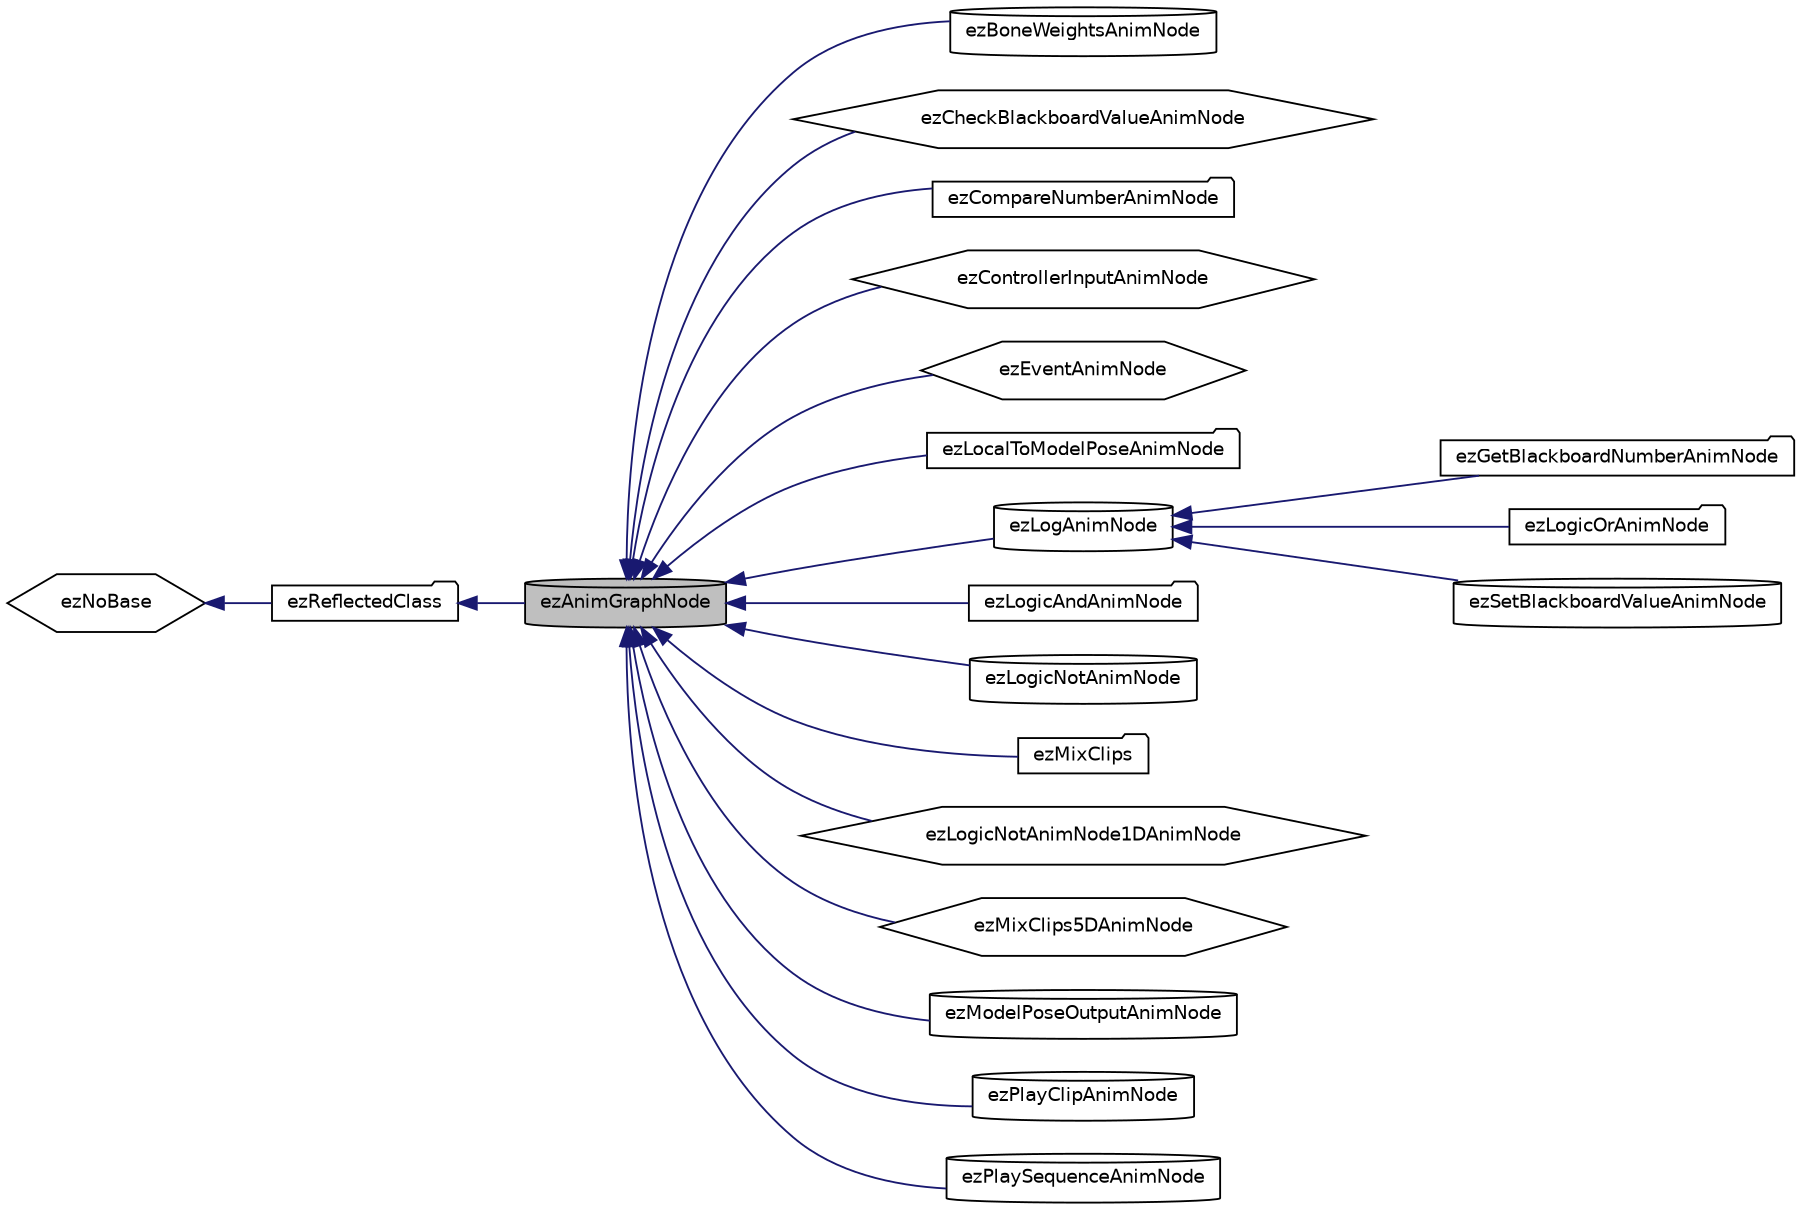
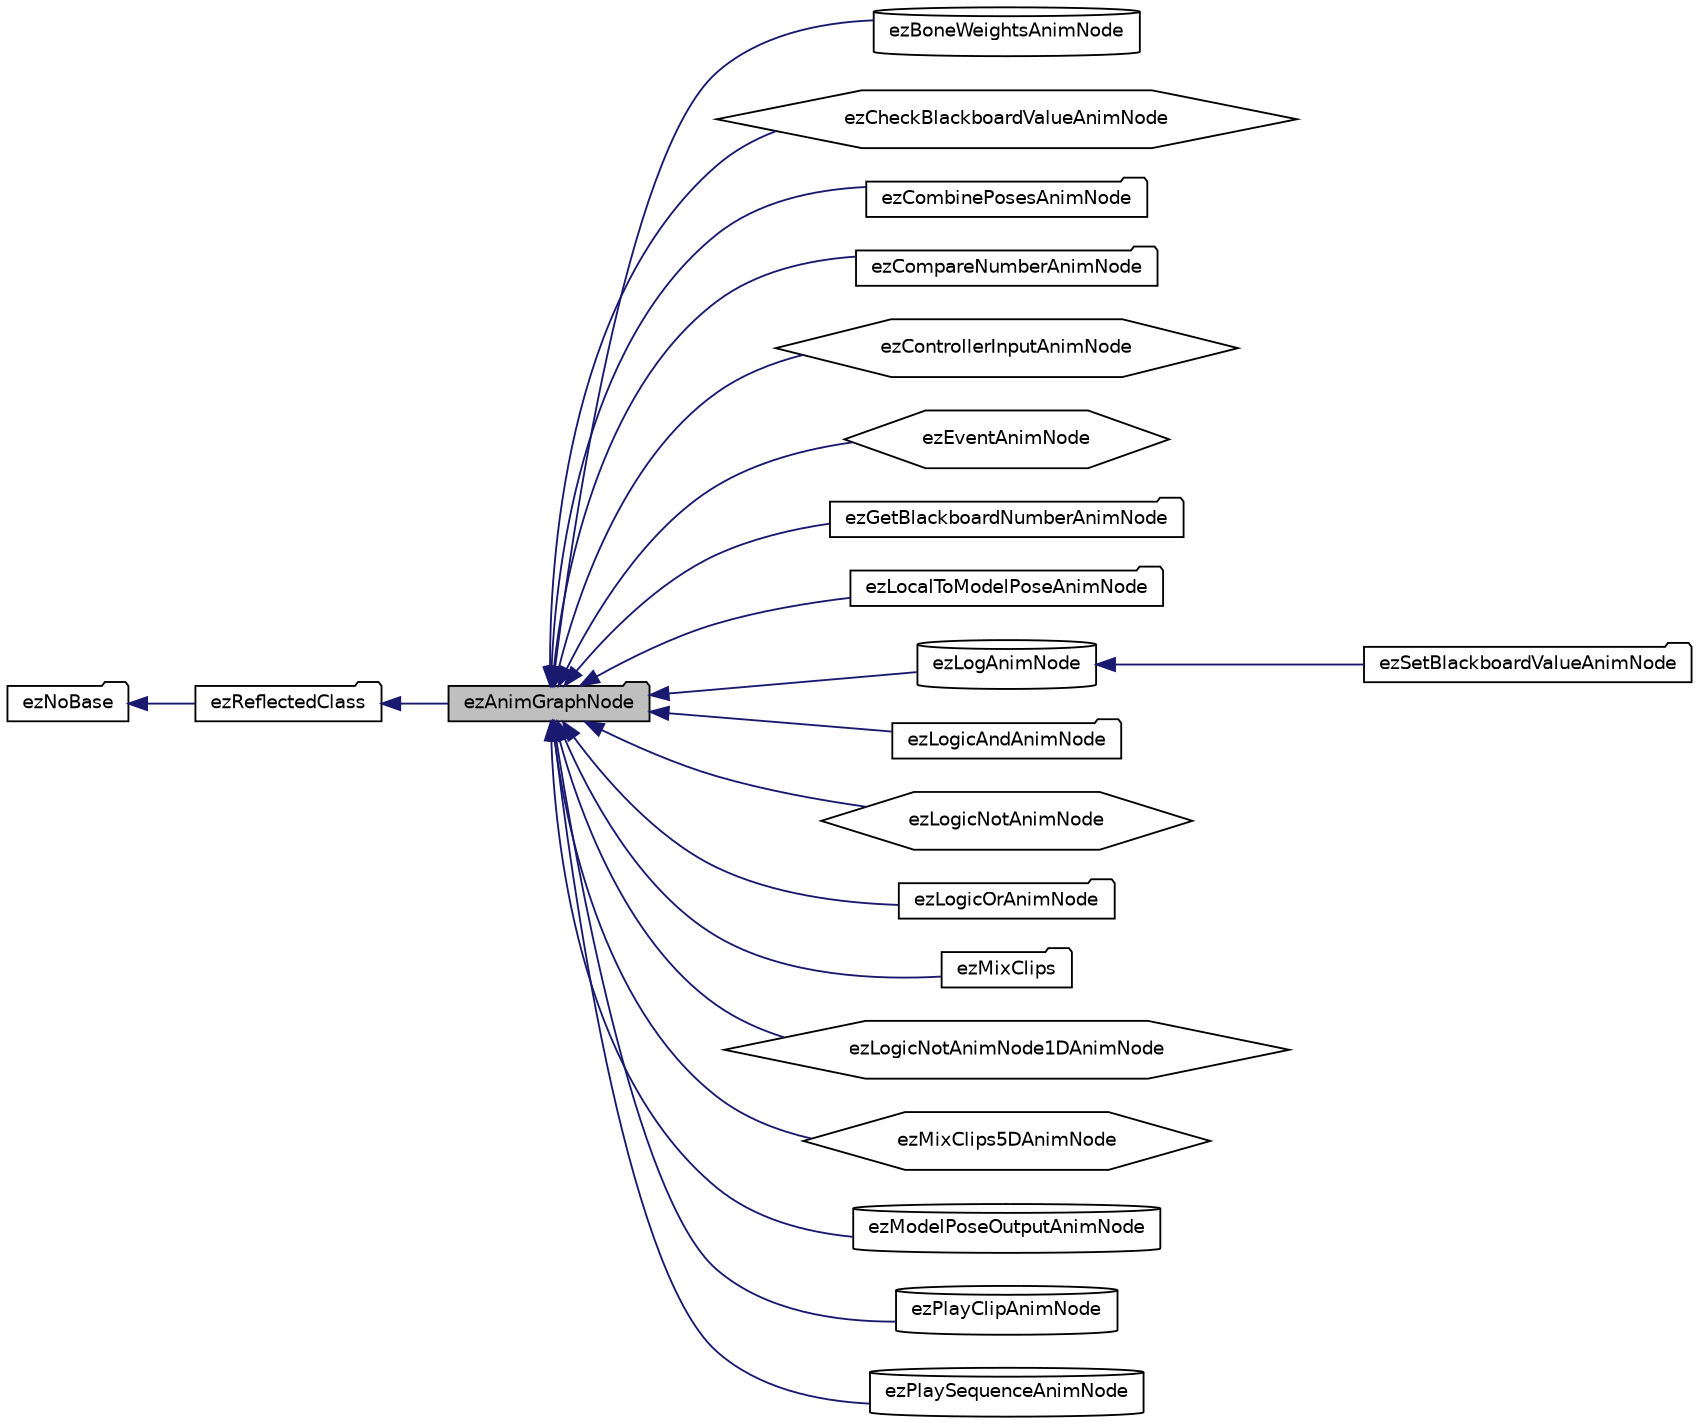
node "ezCombinePosesAnimNode": added
edge "ezGetBlackboardNumberAnimNode" -> "ezLogAnimNode": now "ezGetBlackboardNumberAnimNode" -> "ezAnimGraphNode"
edge "ezLogicOrAnimNode" -> "ezLogAnimNode": now "ezLogicOrAnimNode" -> "ezAnimGraphNode"
node "ezNoBase": shape hexagon -> folder
node "ezAnimGraphNode": shape cylinder -> folder
node "ezSetBlackboardValueAnimNode": shape cylinder -> folder
node "ezLogicNotAnimNode": shape cylinder -> hexagon
